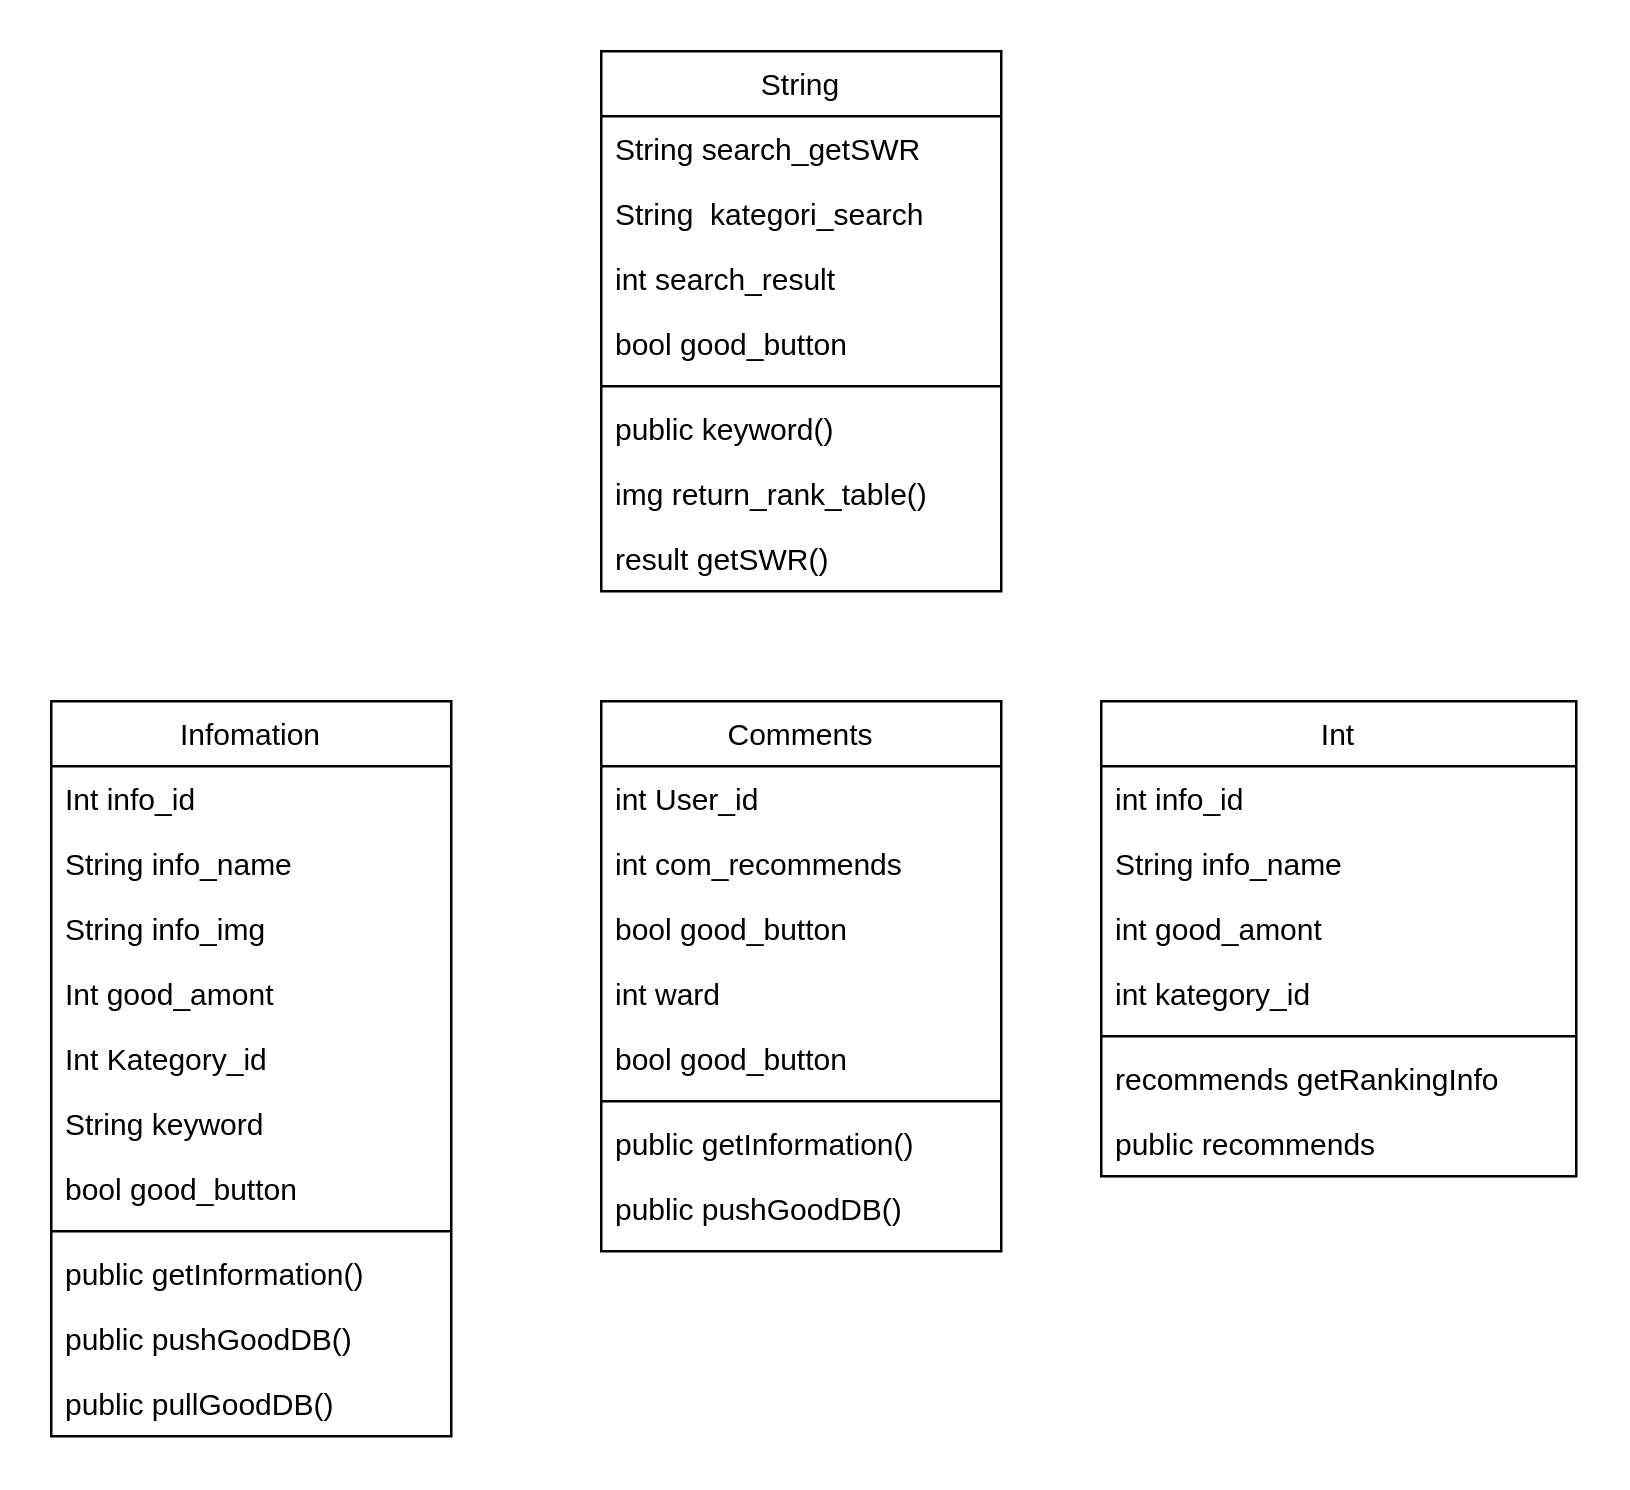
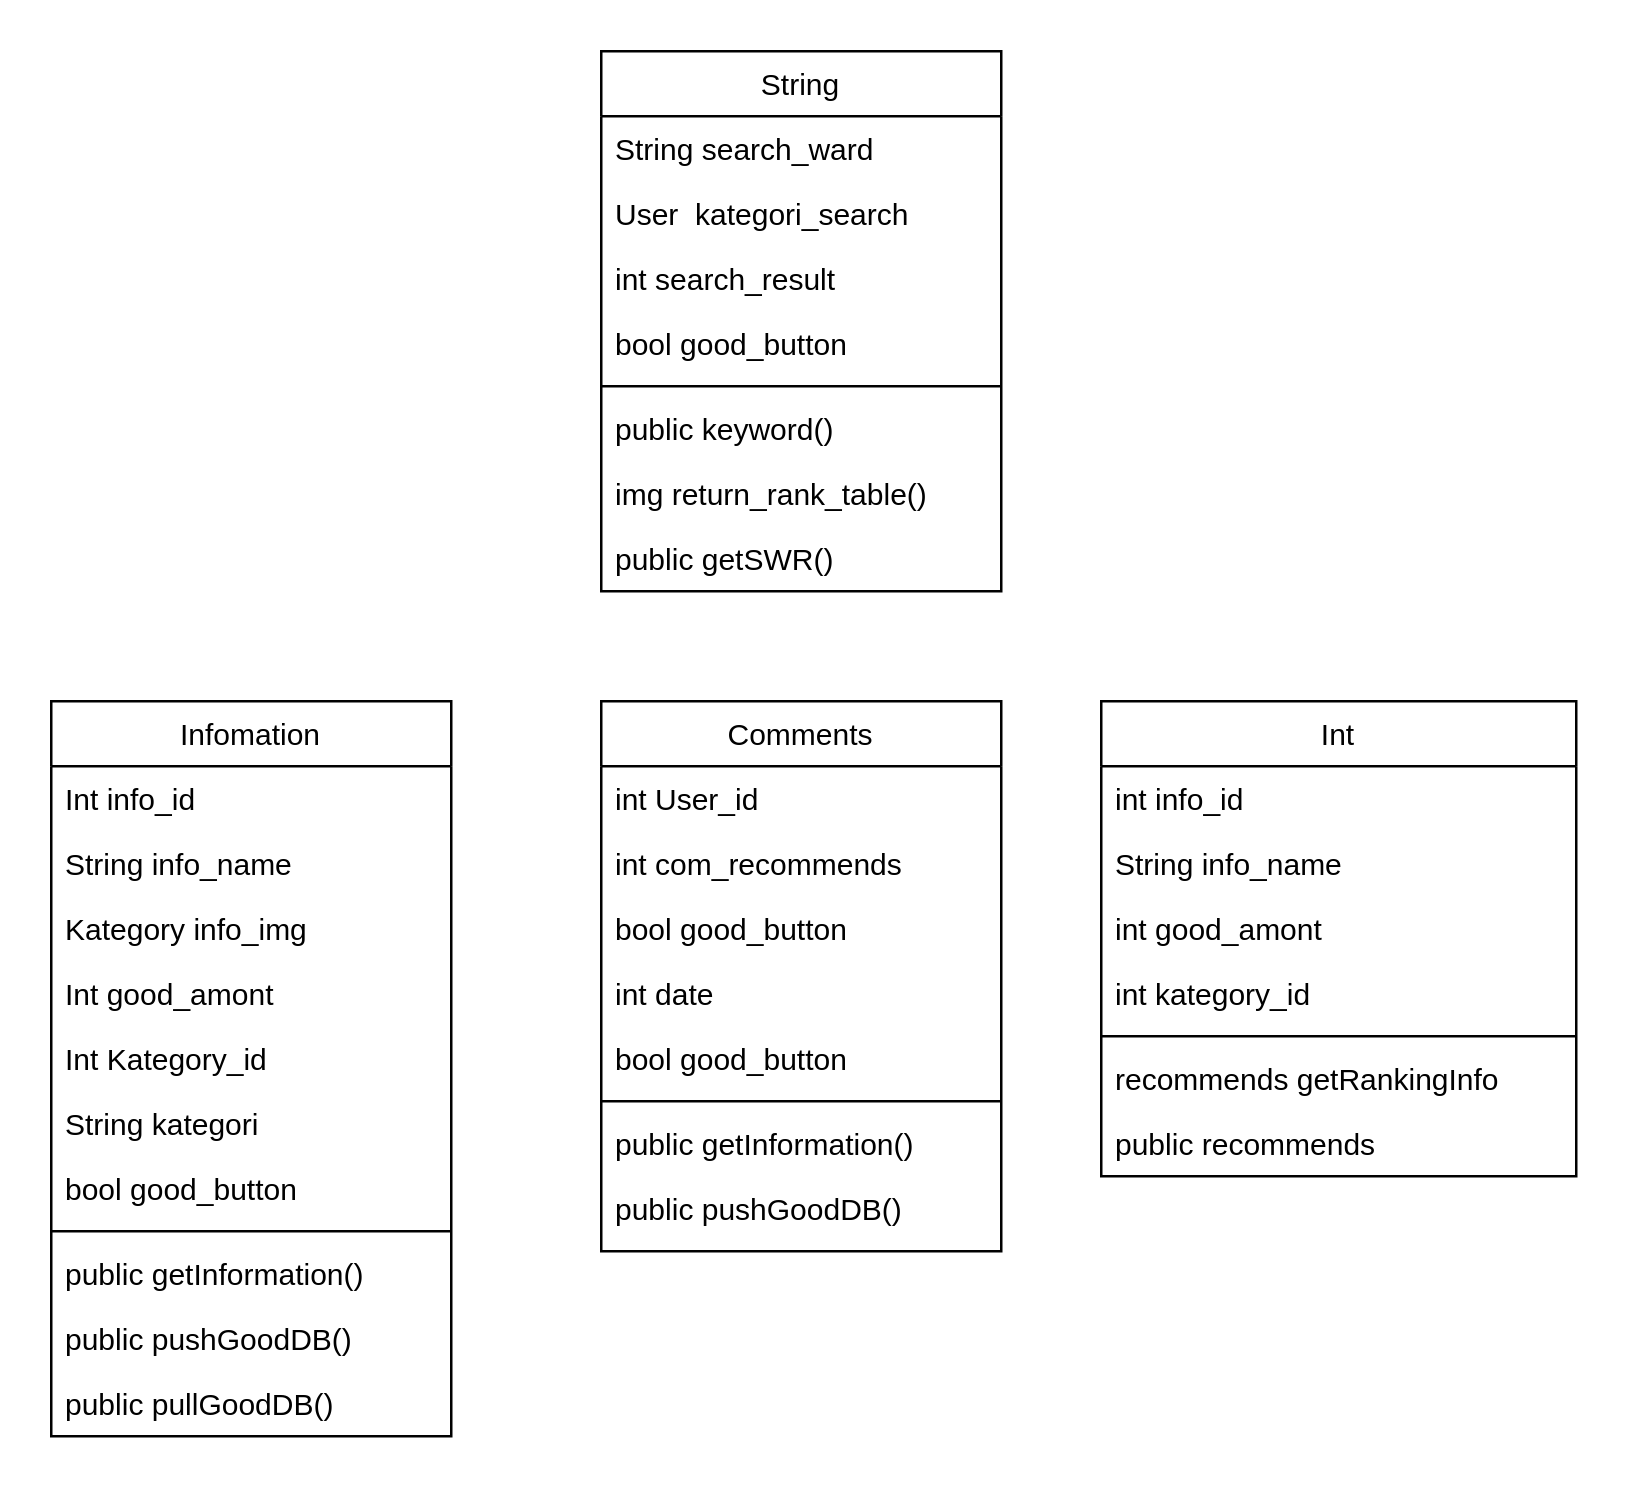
node "String search_getSWR": label "String search_getSWR" -> "String search_ward"
node "String kategori_search": label "String kategori_search" -> "User kategori_search"
node "result getSWR()": label "result getSWR()" -> "public getSWR()"
node "String info_img": label "String info_img" -> "Kategory info_img"
node "int ward": label "int ward" -> "int date"
node "String keyword": label "String keyword" -> "String kategori"
